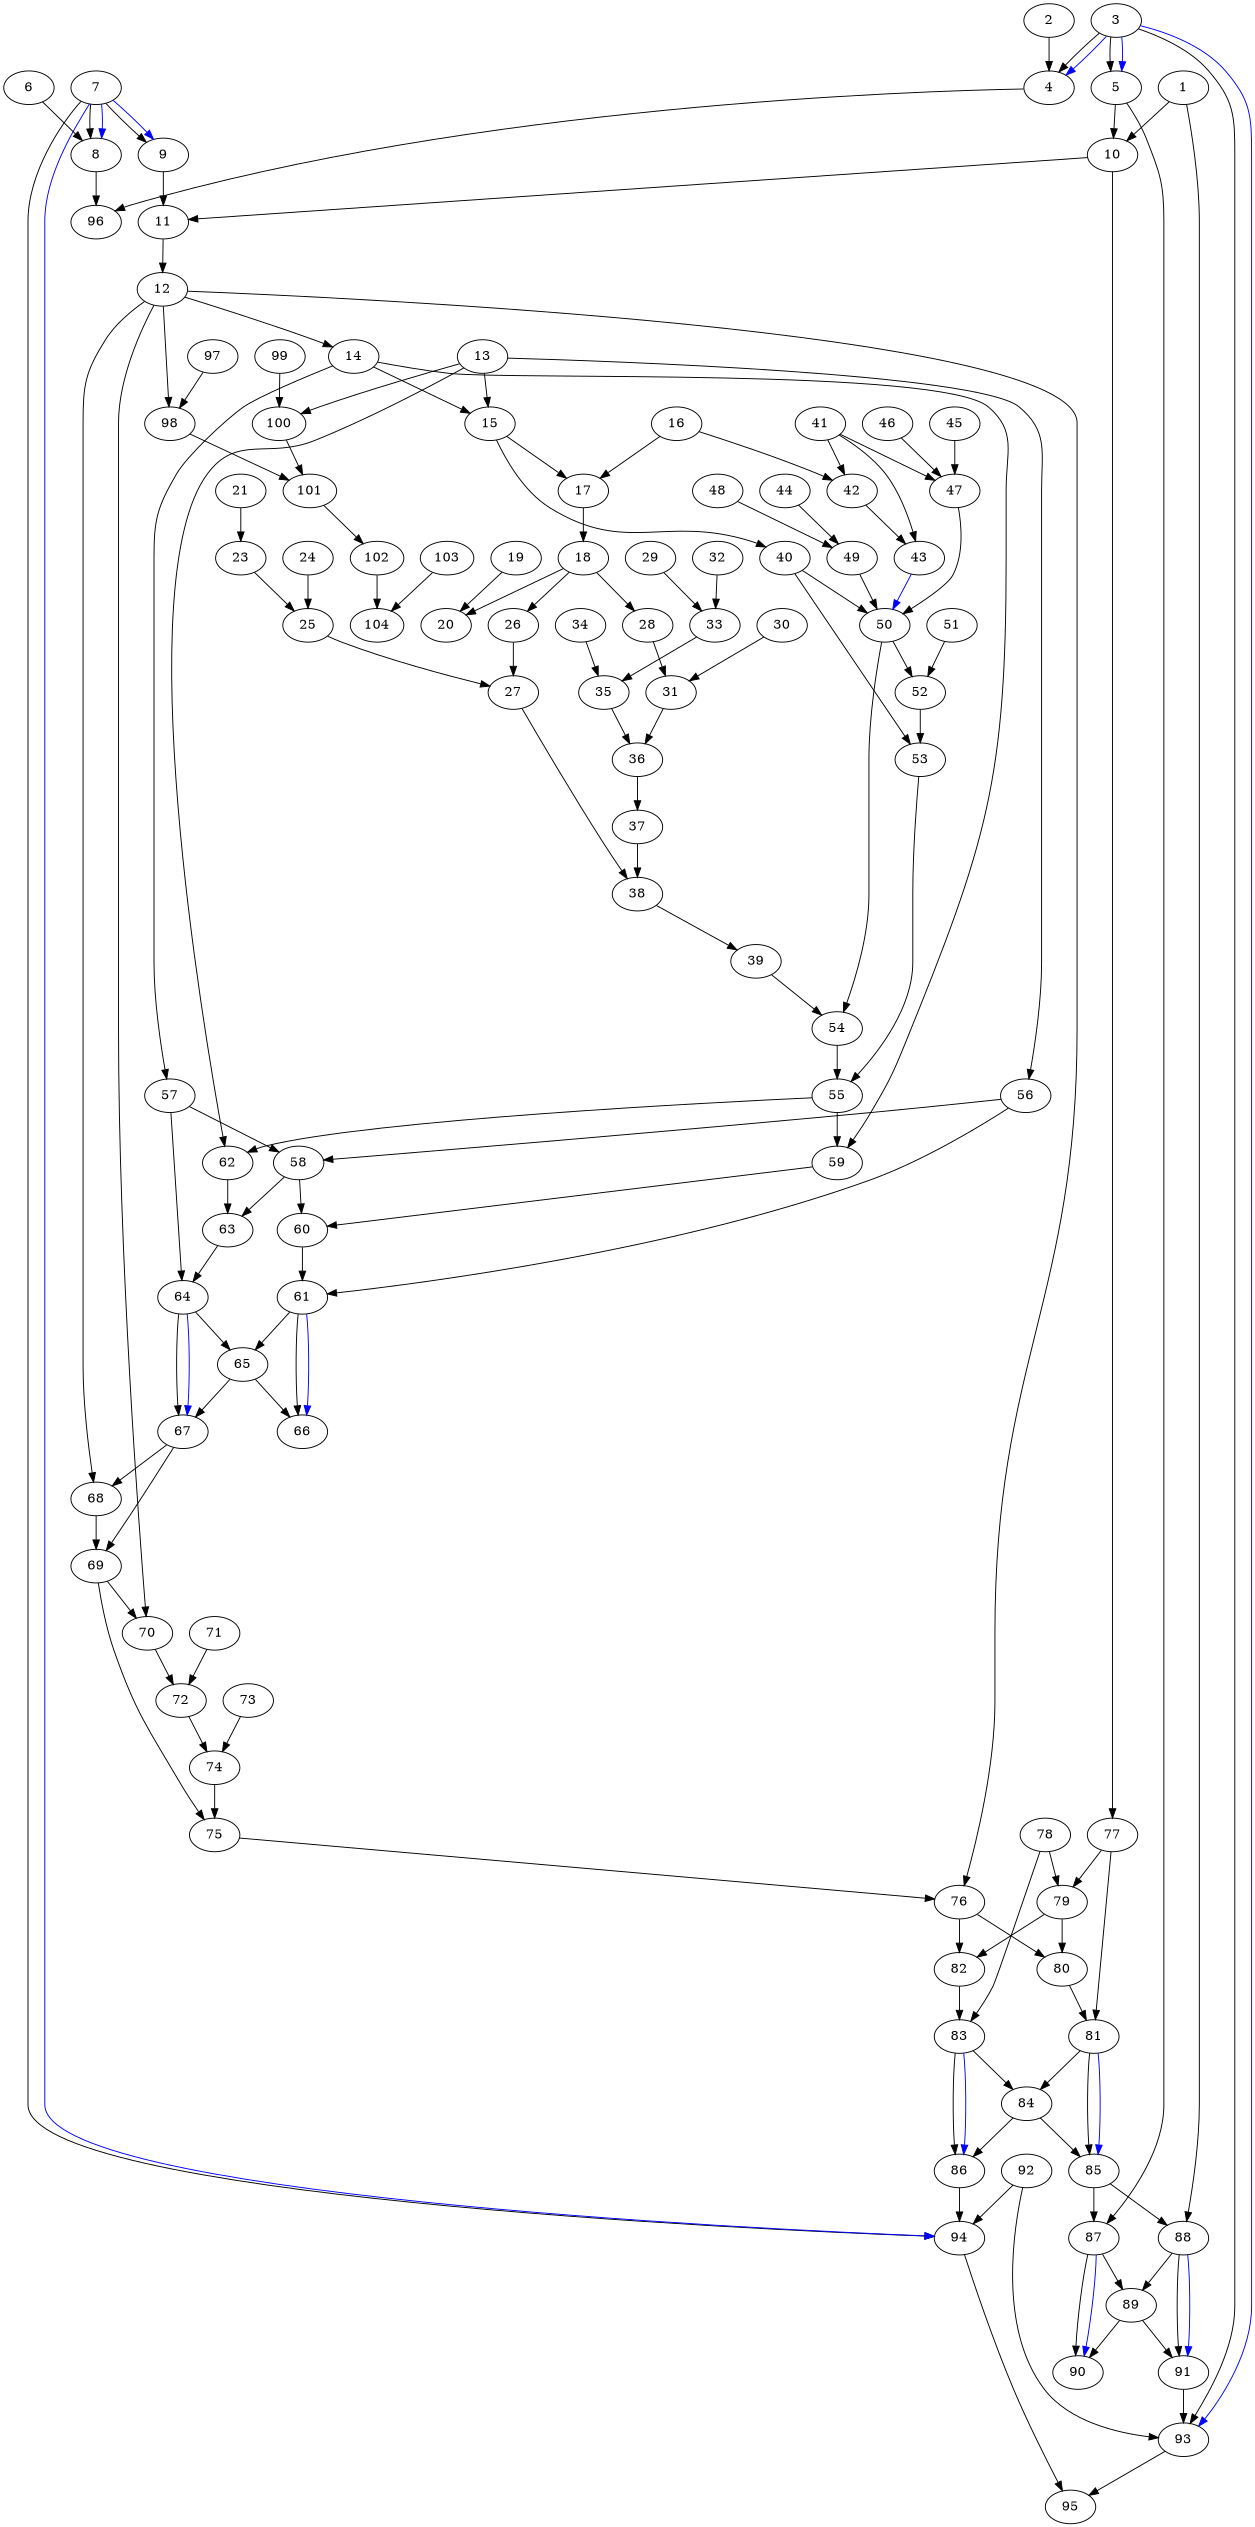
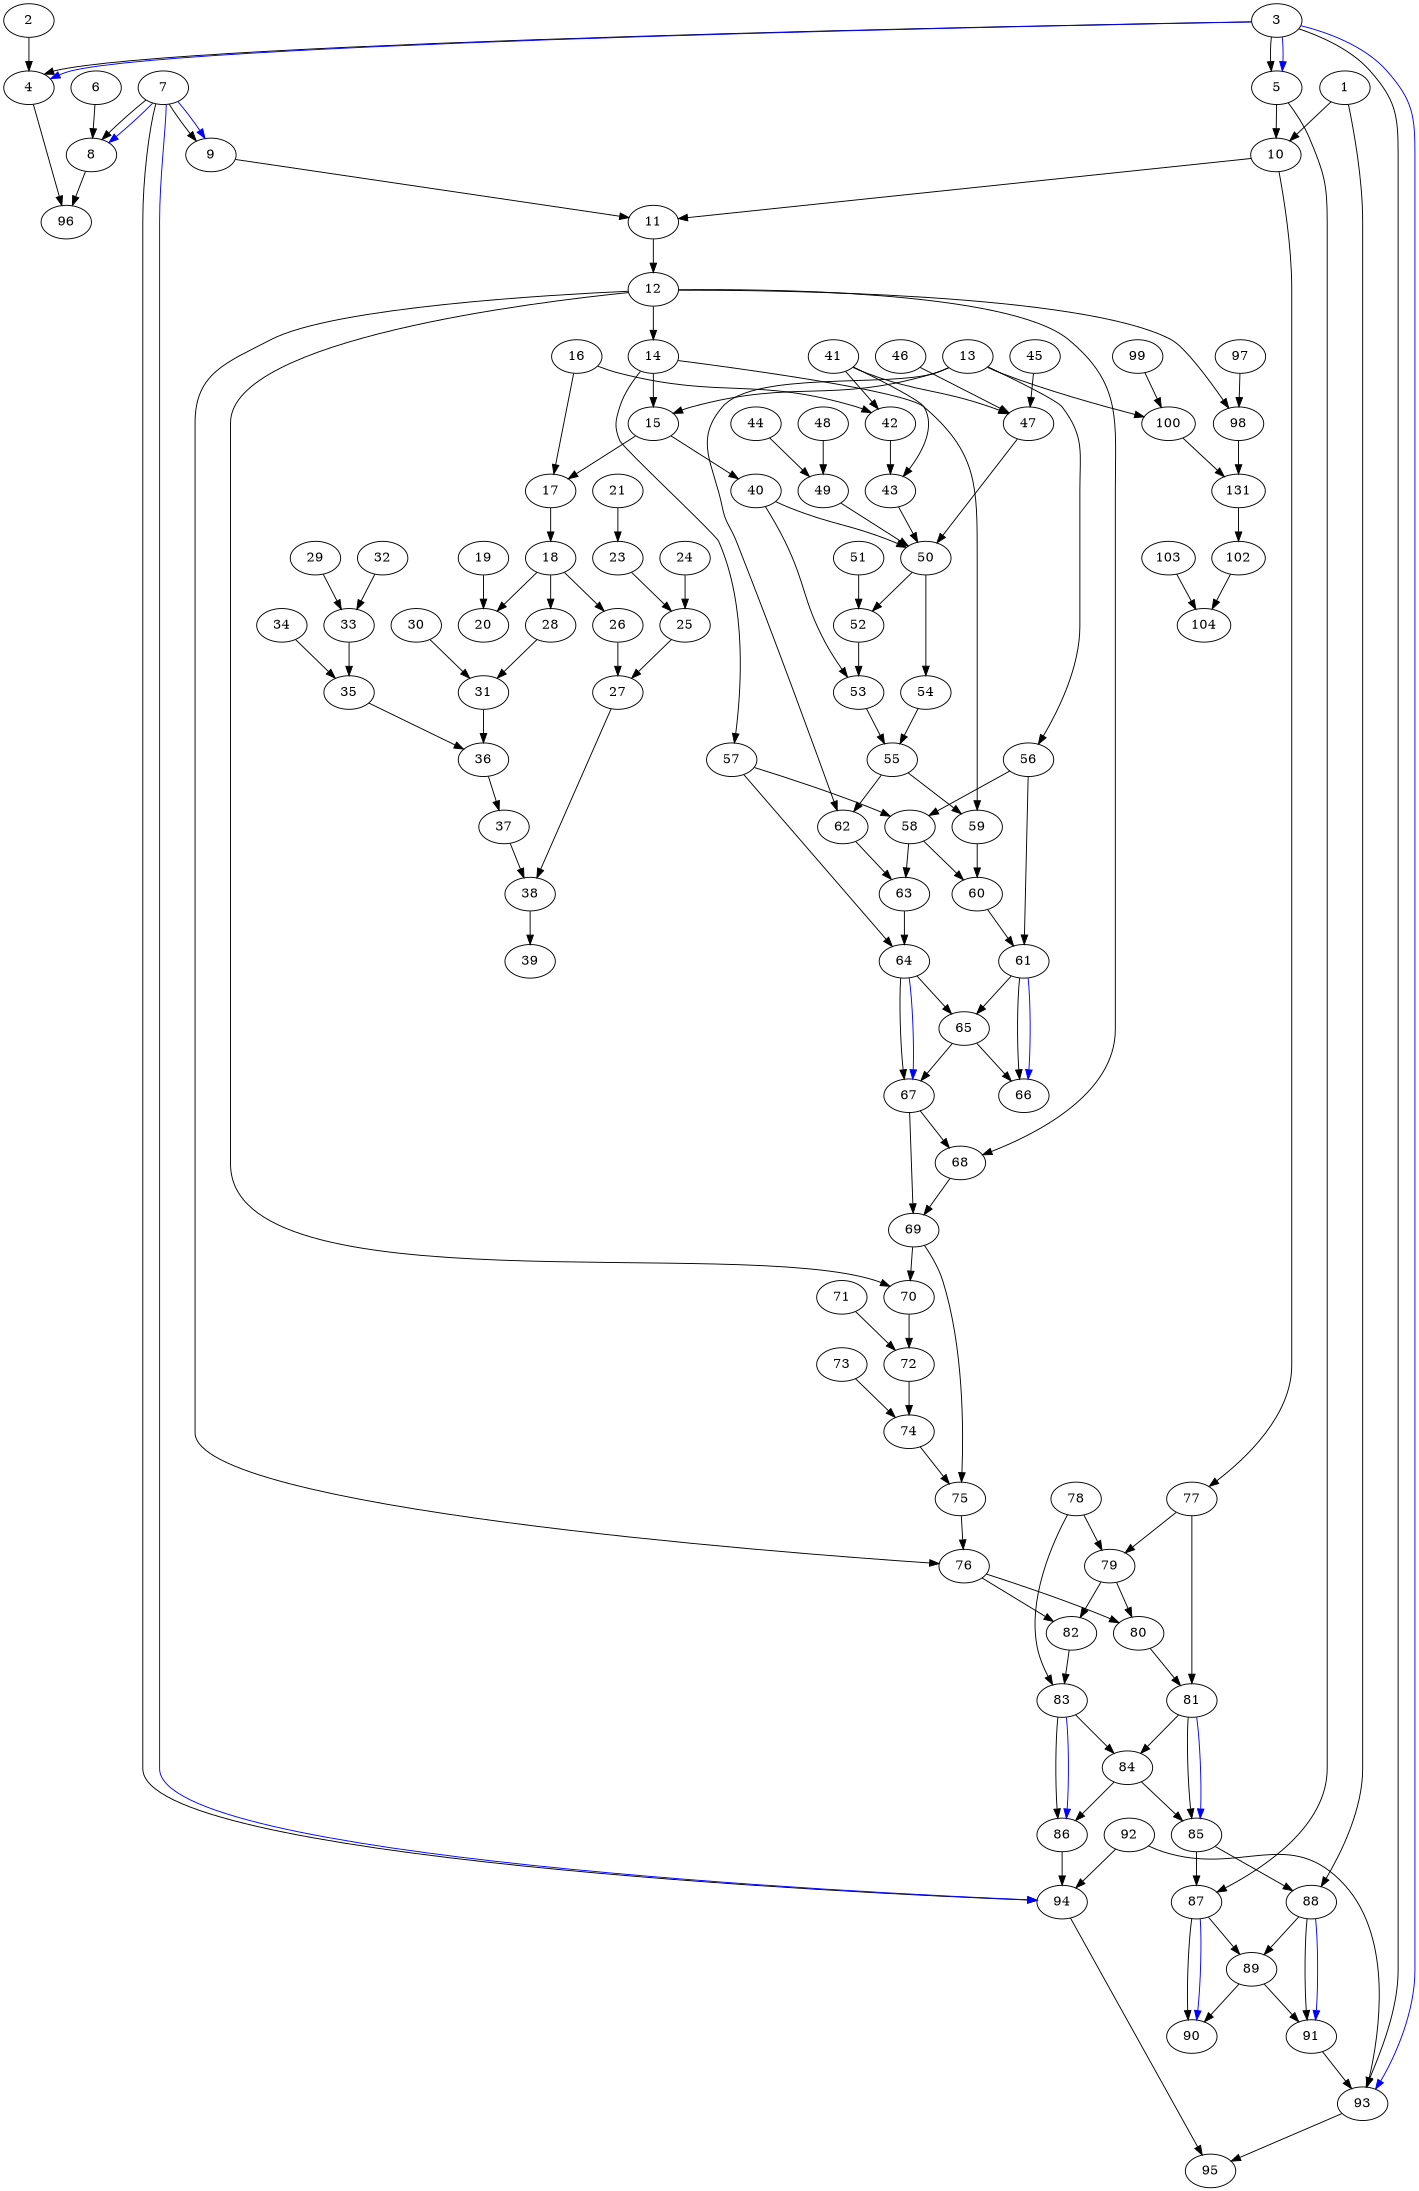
node "101": label "101" -> "131"
edge "43" -> "50": color blue -> black
edge "39" -> "54": removed
